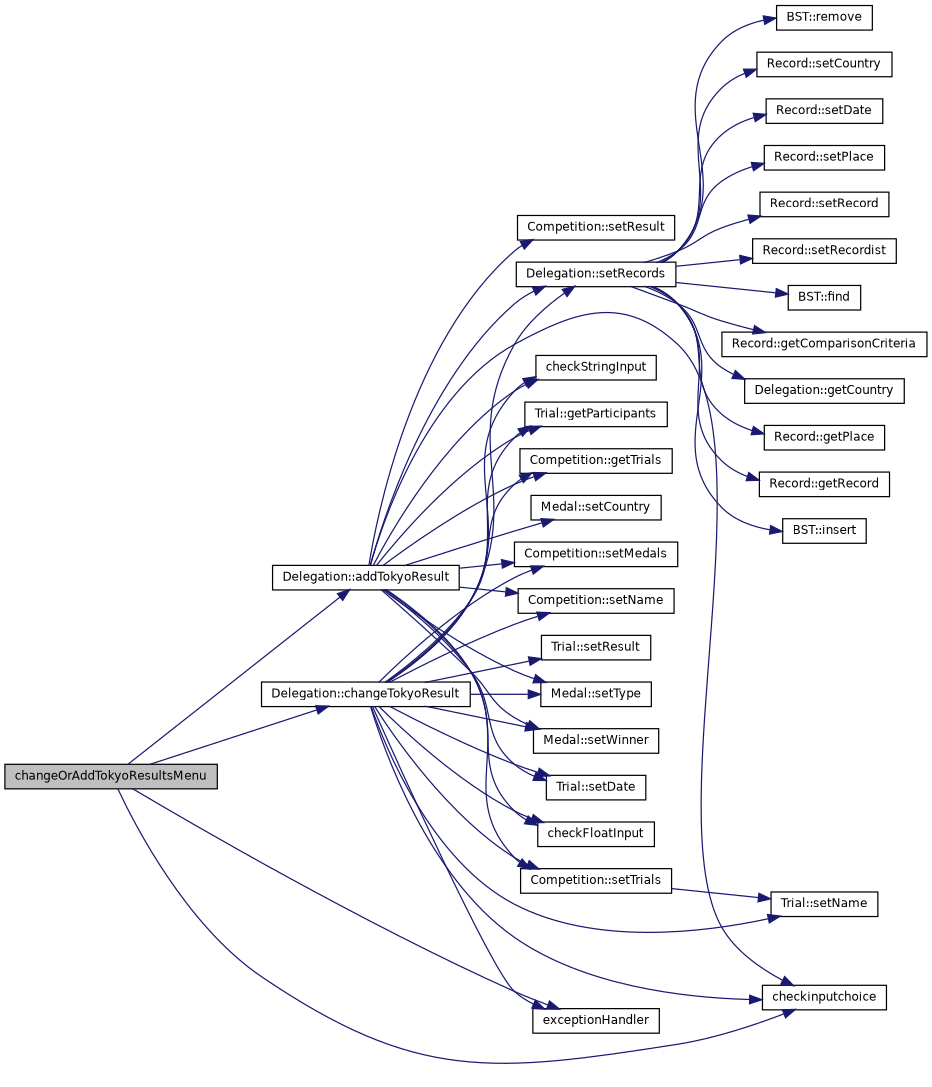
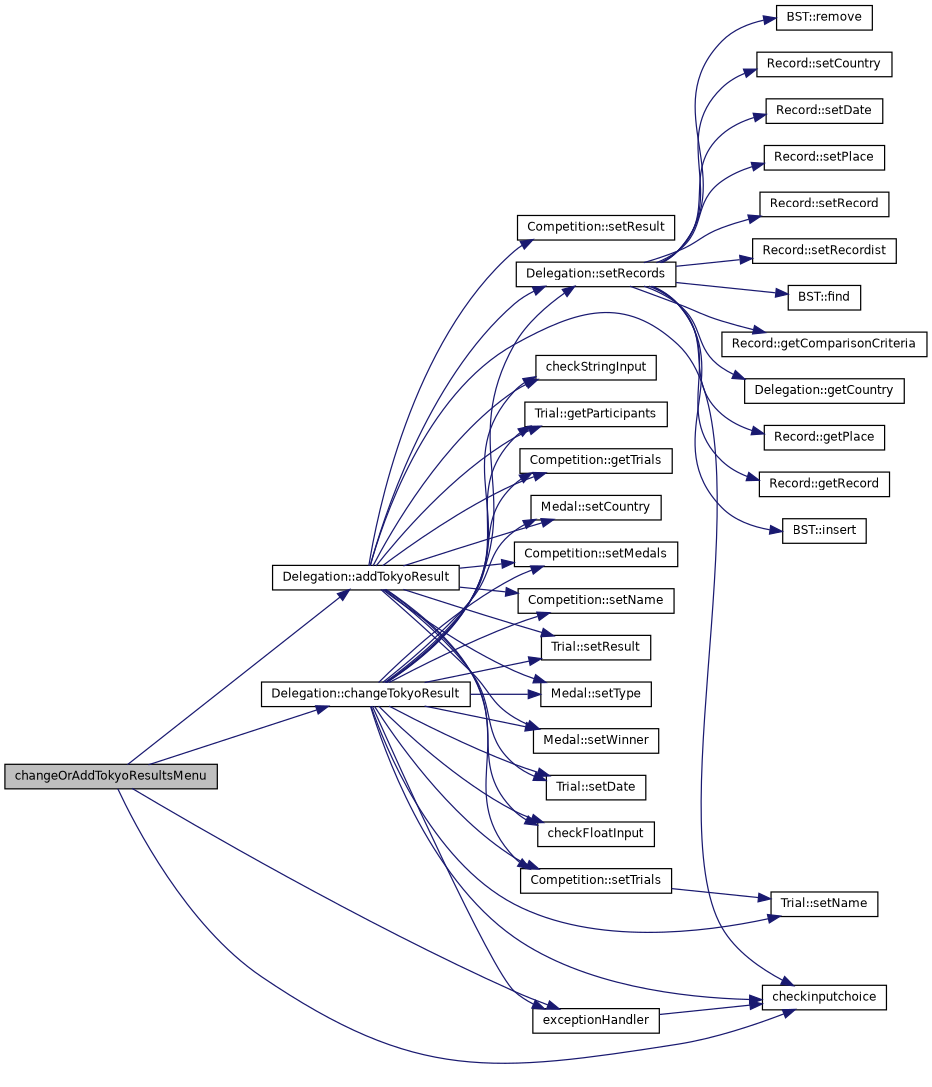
edge "Delegation::changeTokyoResult" -> "Medal::setCountry": added
edge "Delegation::addTokyoResult" -> "Trial::setResult": added
edge "exceptionHandler" -> "checkinputchoice": added
